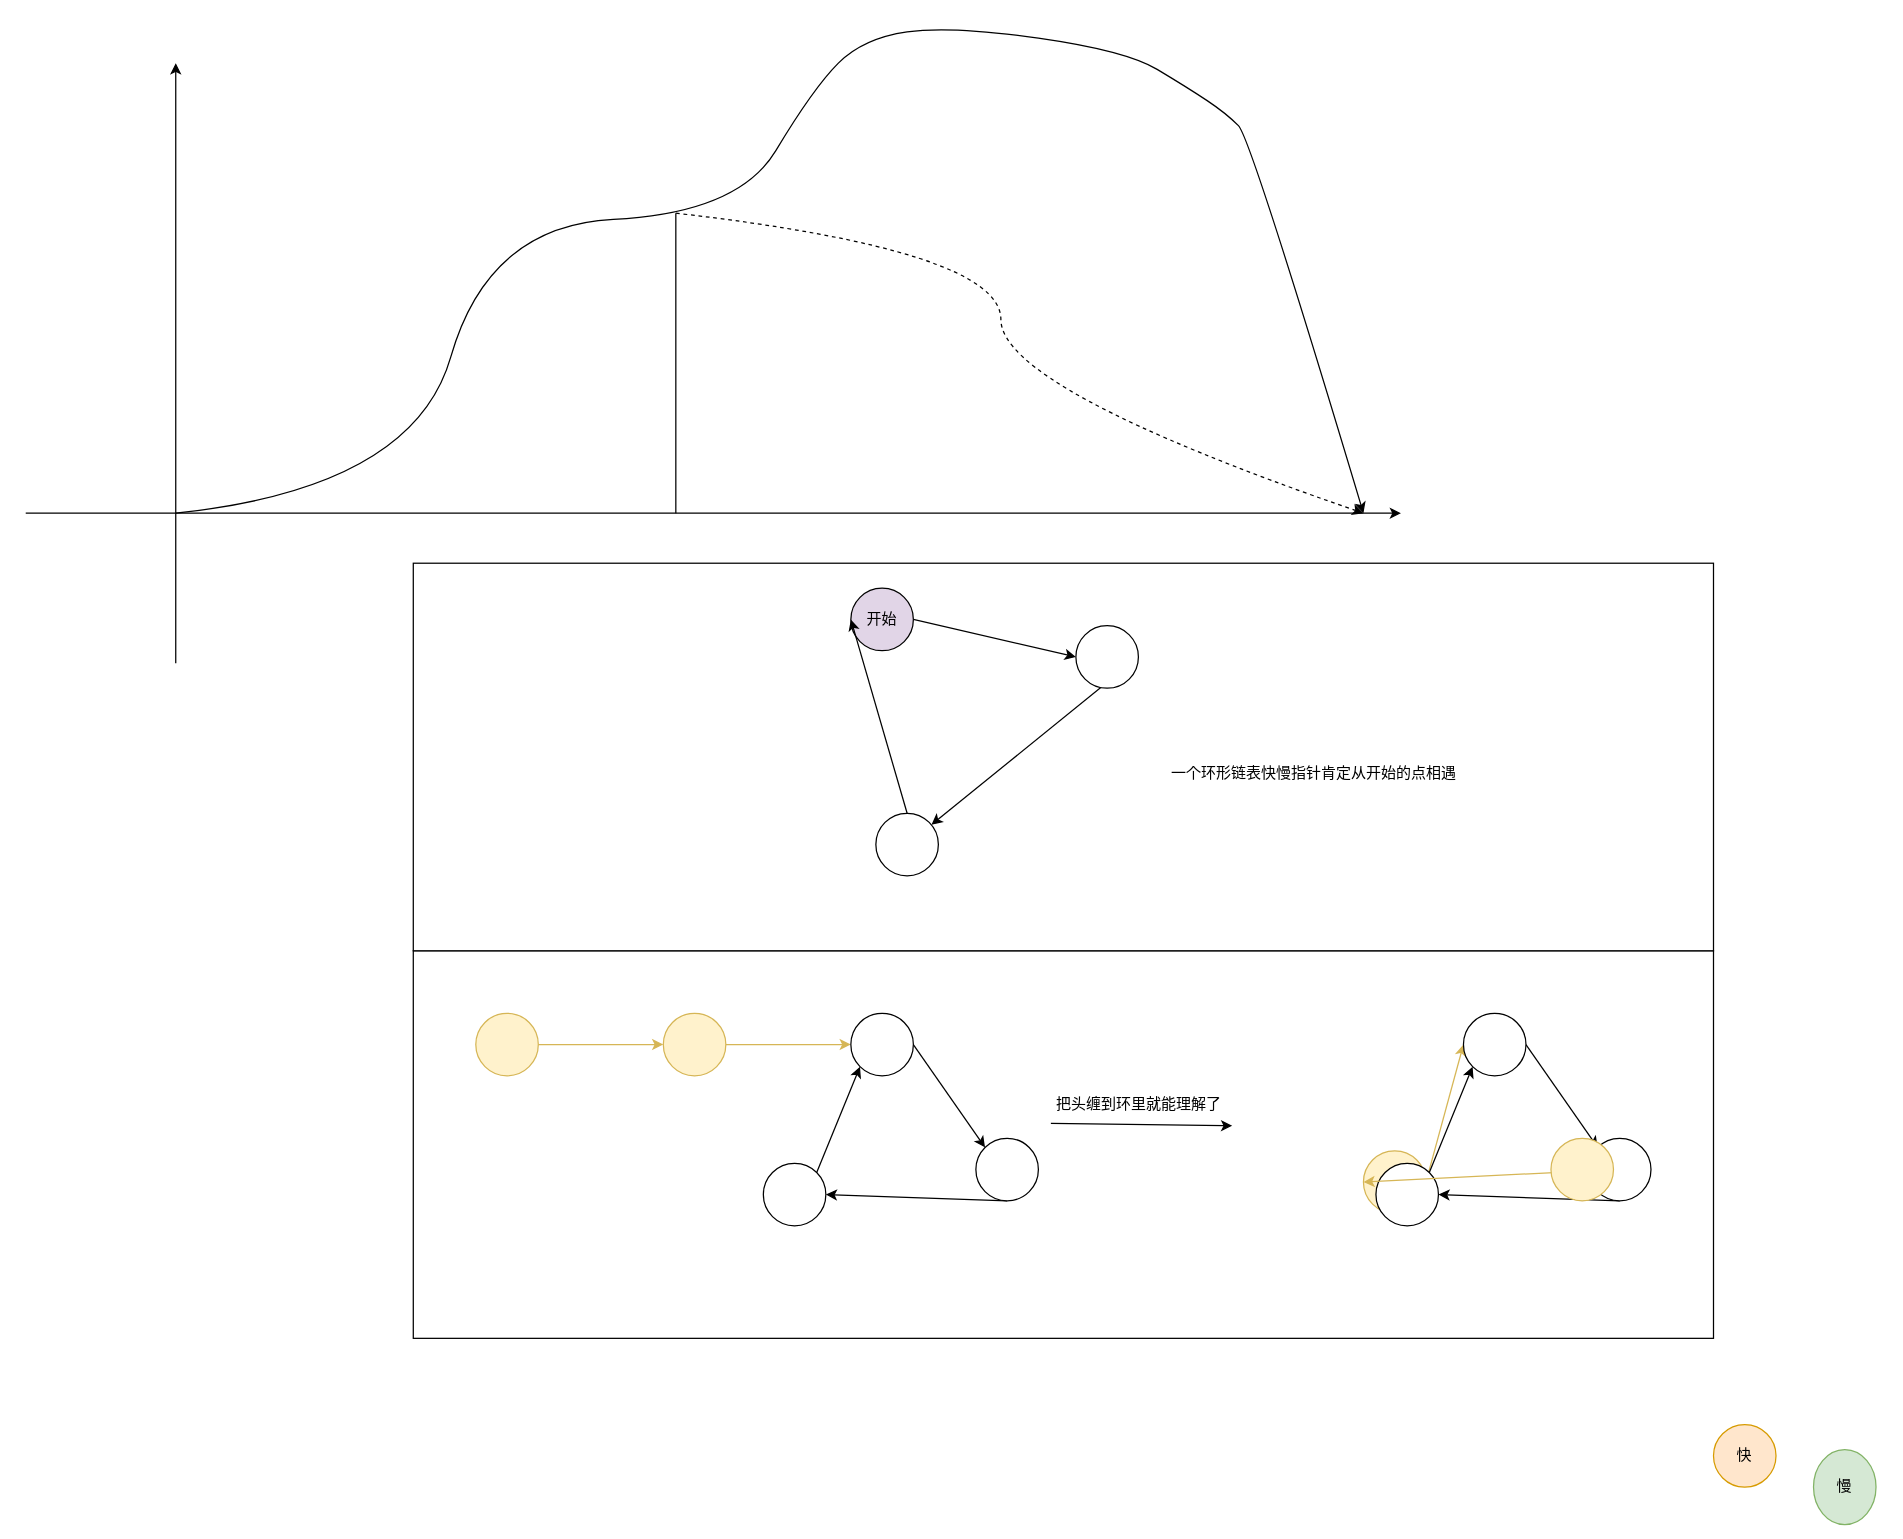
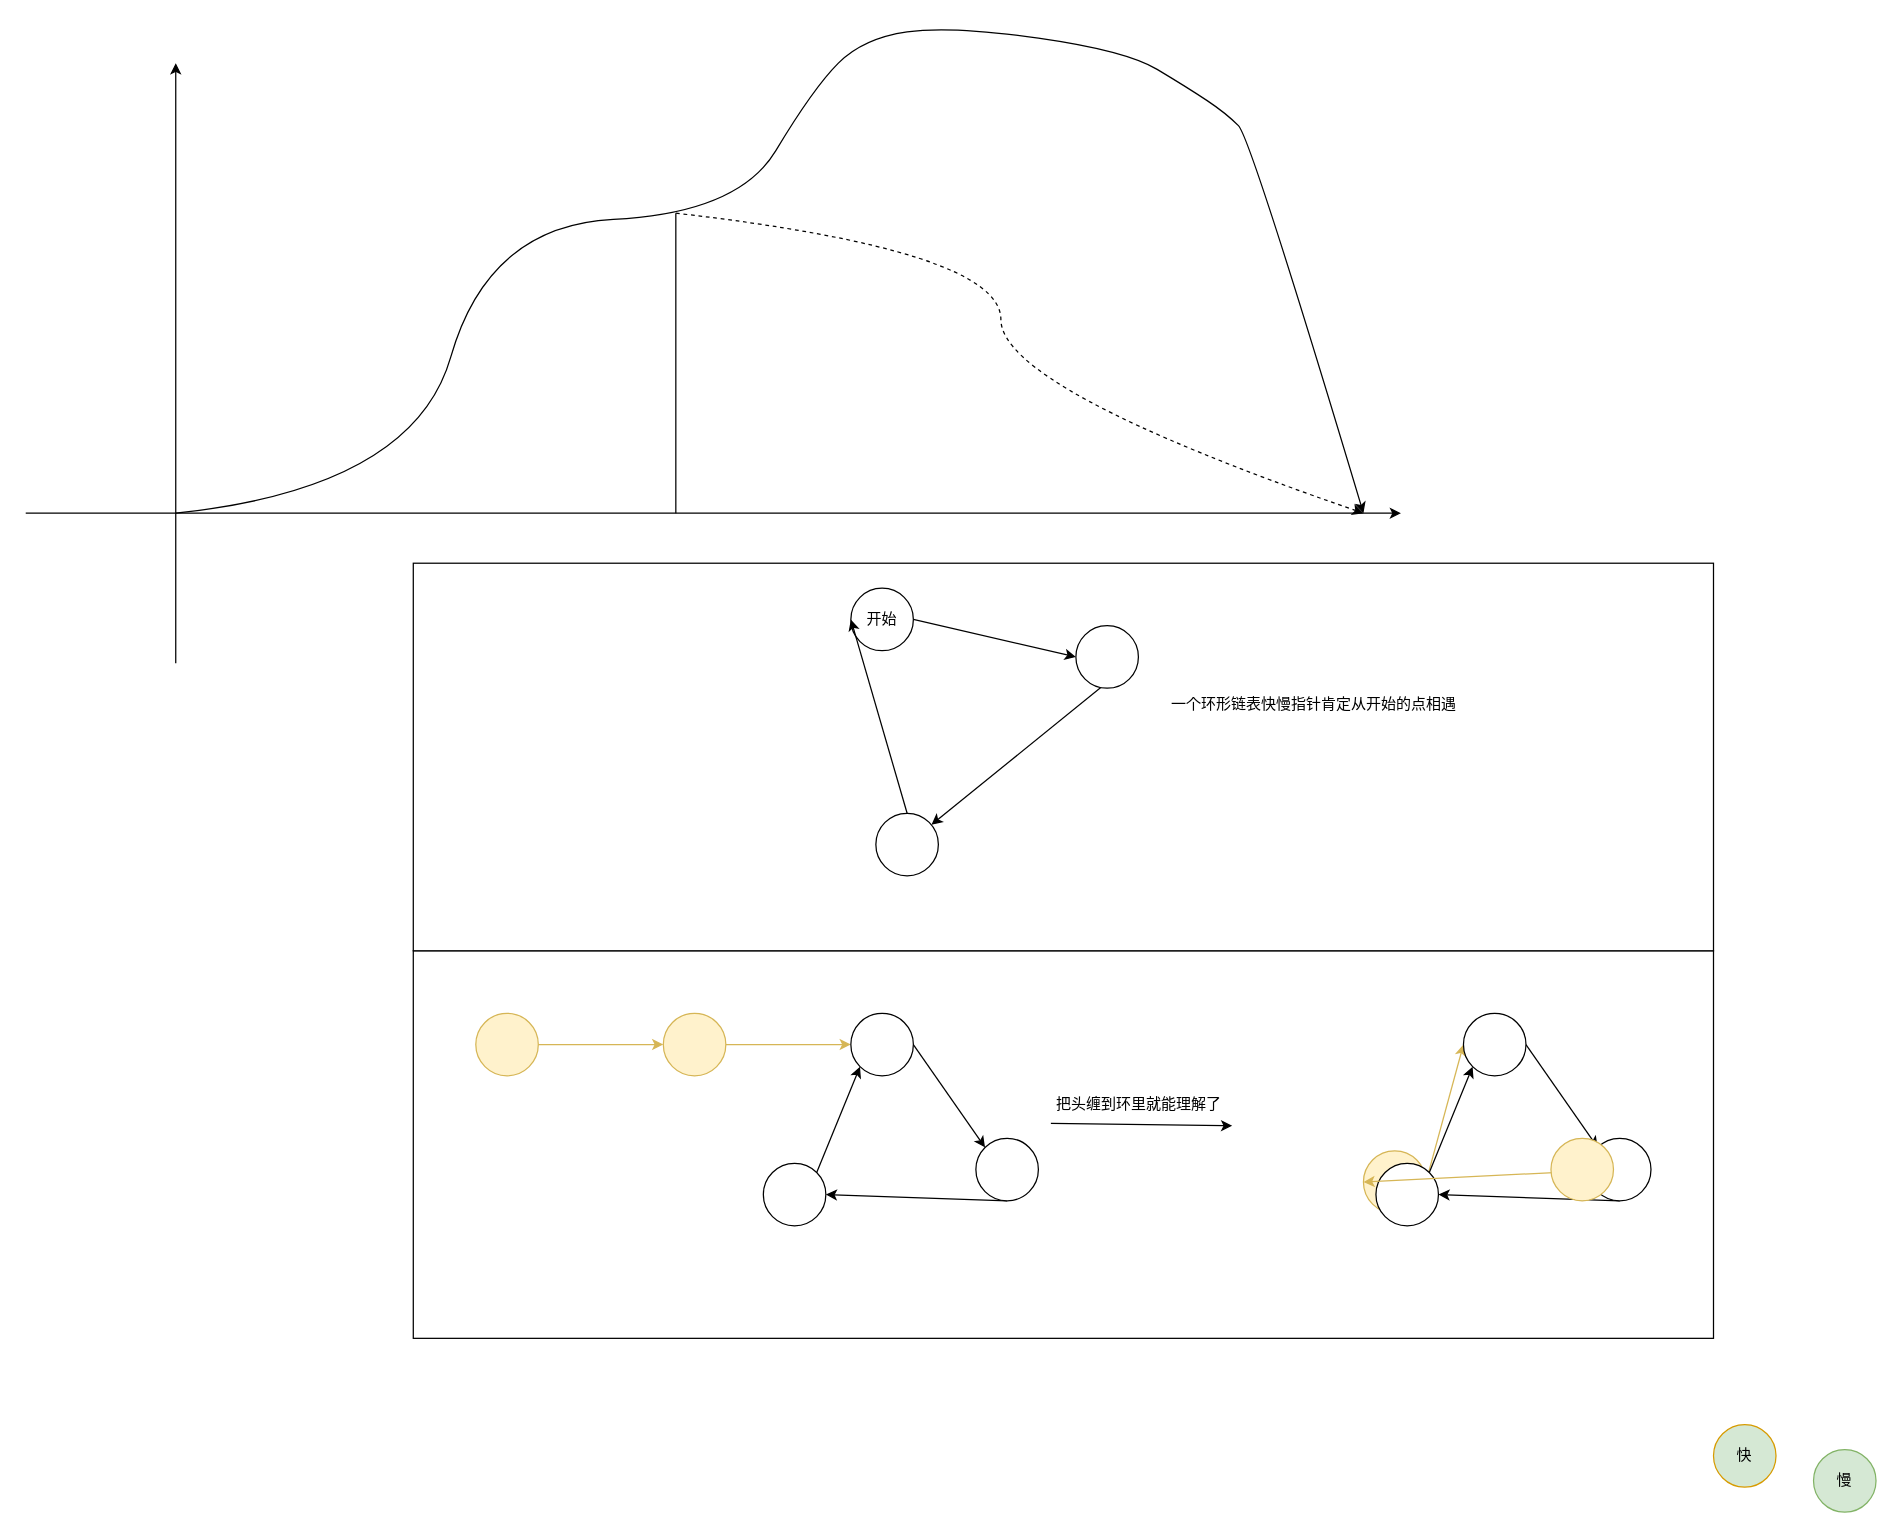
node "开始": fillcolor #e1d5e7 -> #ffffff
node "一个环形链表快慢指针肯定从开始的点相遇": moved (1313, 773) -> (1313, 704)
node "快": fillcolor #ffe6cc -> #d5e8d4
node "慢": size 63x75 -> 63x63
